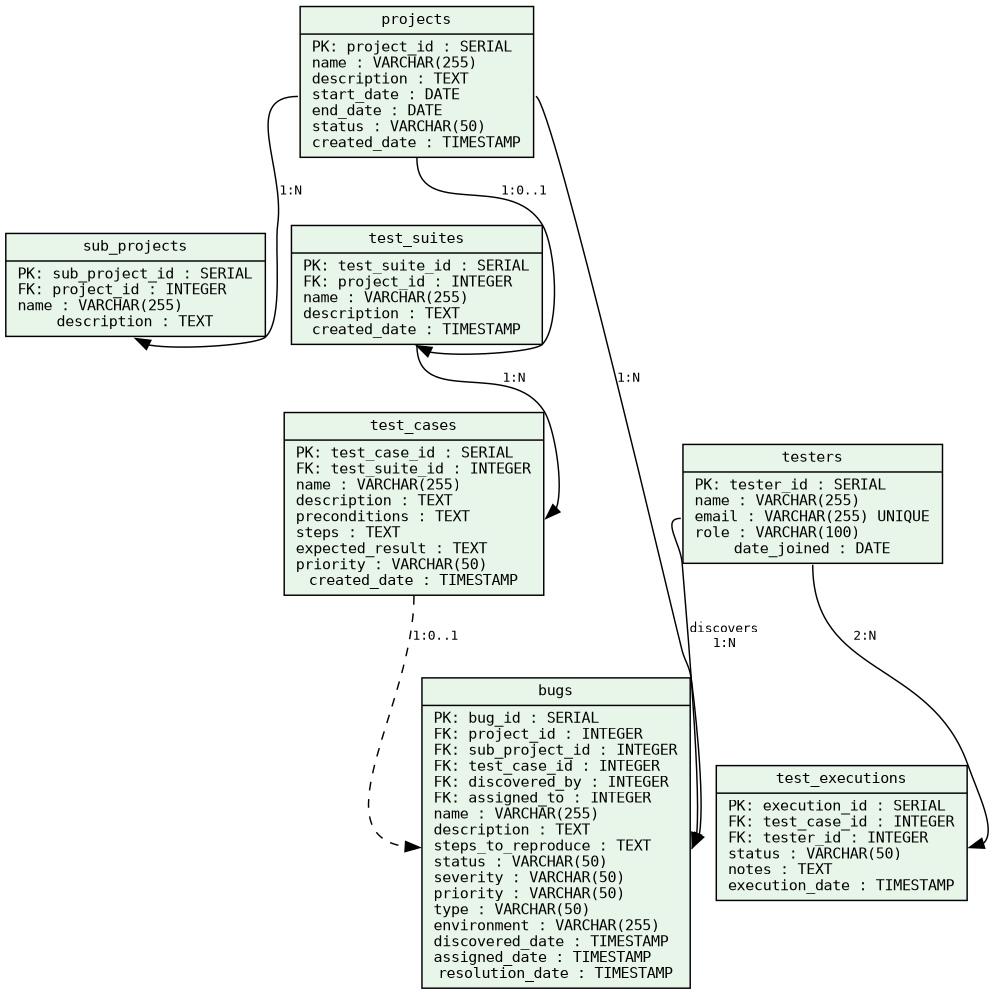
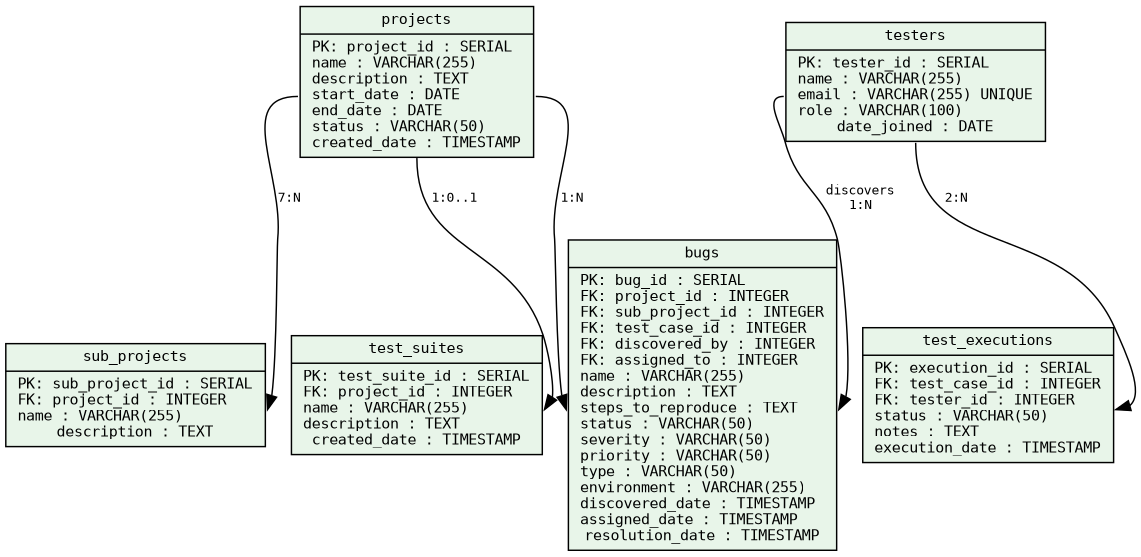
edge "projects" -> "sub_projects": label "1:N" -> "7:N"
node "test_cases": removed
